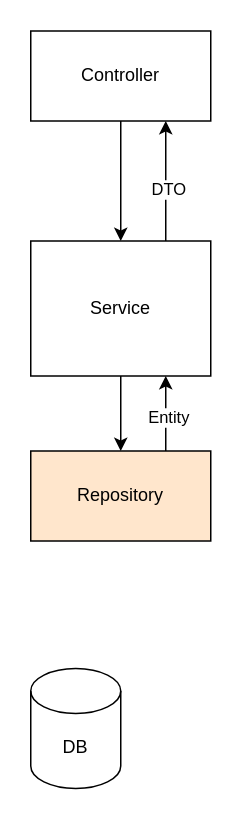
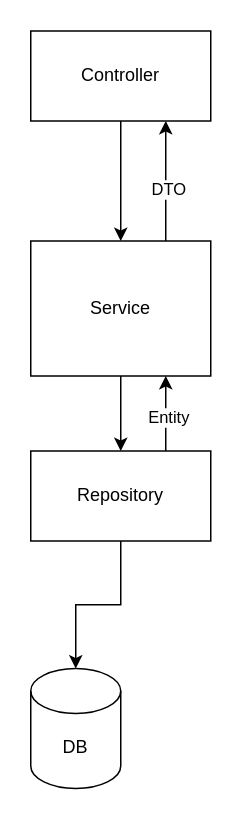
node "Repository": fillcolor #ffe6cc -> #ffffff
edge "Repository" -> "DB": added
